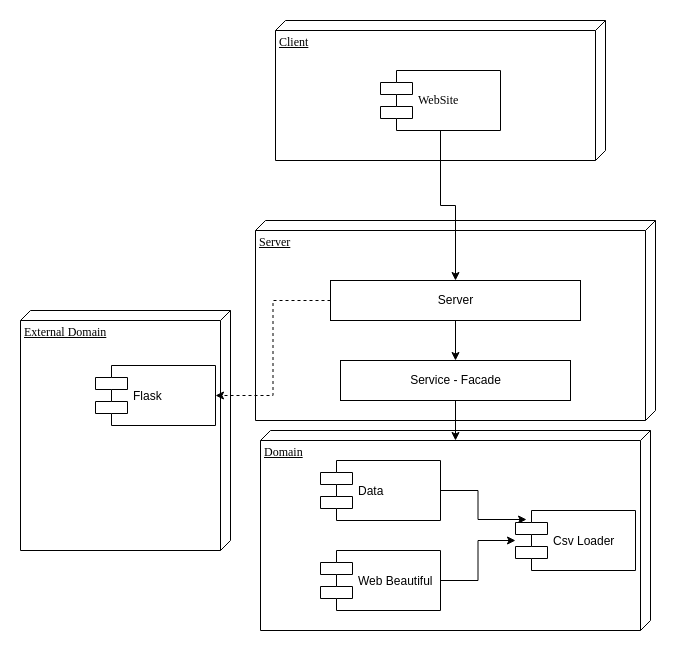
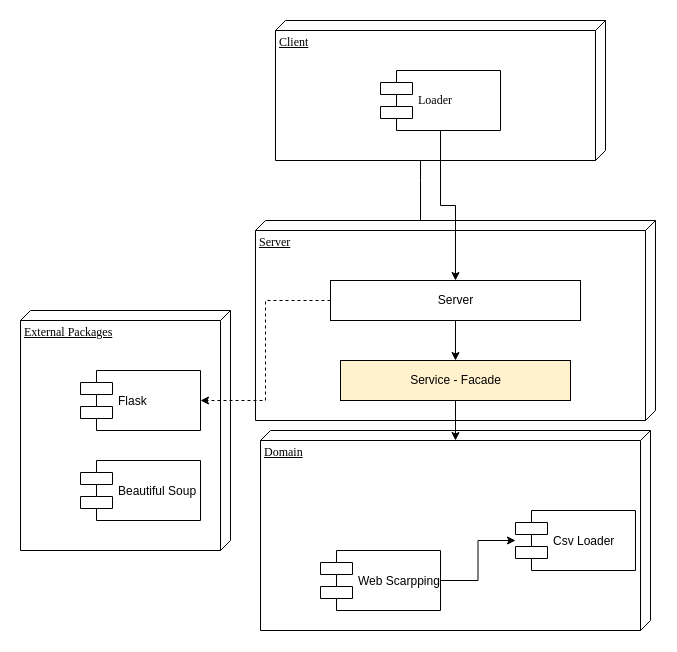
node "WebSite": label "WebSite" -> "Loader"
edge "Client" -- "Server": added
node "External Domain": label "External Domain" -> "External Packages"
node "Service - Facade": fillcolor #ffffff -> #fff2cc
node "Flask": moved (156, 396) -> (141, 401)
node "Beautiful Soup": added
node "Data": removed
edge "Data" -> "Csv Loader": removed
node "Web Beautiful": label "Web Beautiful" -> "Web Scarpping"
